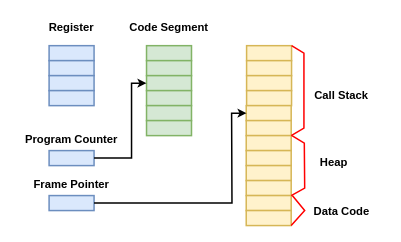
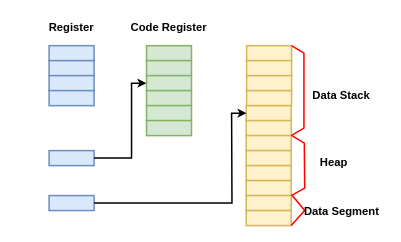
node "Code Segment": label "Code Segment" -> "Code Register"
node "Call Stack": label "Call Stack" -> "Data Stack"
node "Program Counter": removed
node "Frame Pointer": removed
node "Data Code": label "Data Code" -> "Data Segment"
